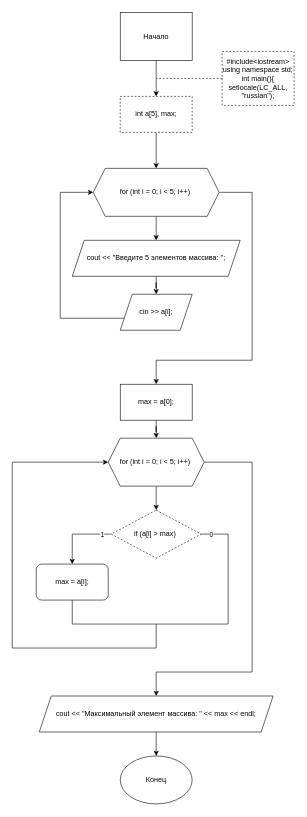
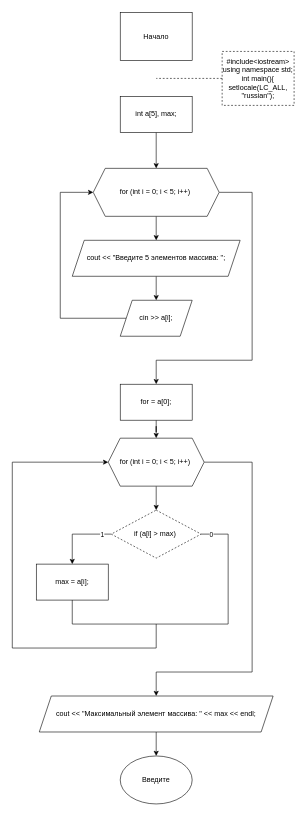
edge "Начало" -> "int a[5], max;": removed
node "int a[5], max;": style dashed -> solid
node "cin >> a[i];": moved (156, 312) -> (156, 318)
node "max = a[0];": label "max = a[0];" -> "for = a[0];"
node "max = a[i];": shape rounded rectangle -> rectangle
node "Конец": label "Конец" -> "Введите"
